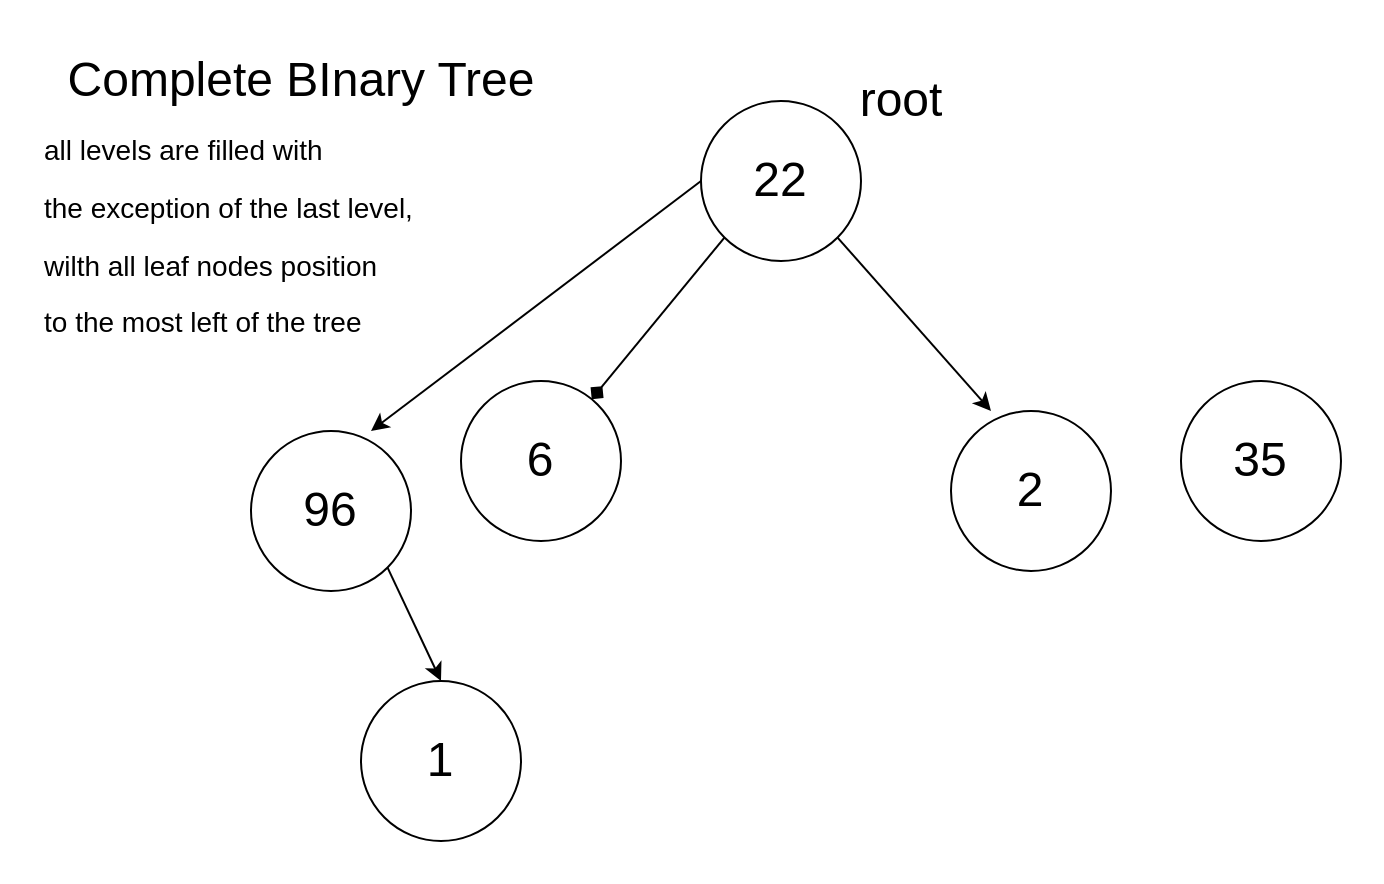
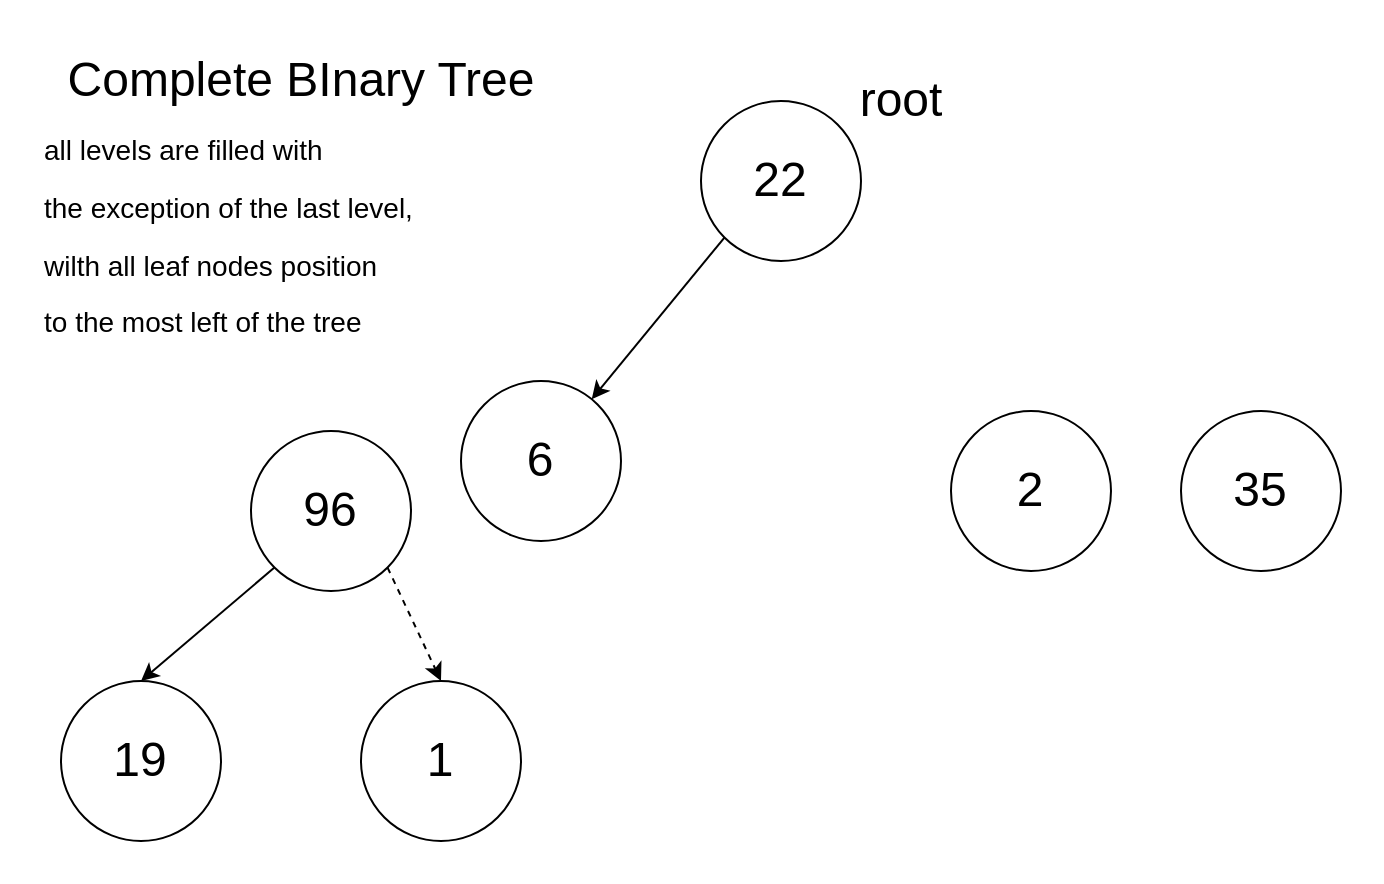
edge "22" -> "96": removed
edge "22" -> "2": removed
edge "22" -> "6": arrowhead diamond -> classic
node "35": moved (1261, 461) -> (1261, 491)
edge "96" -> "1": style solid -> dashed
edge "96" -> "19": added
node "19": added
